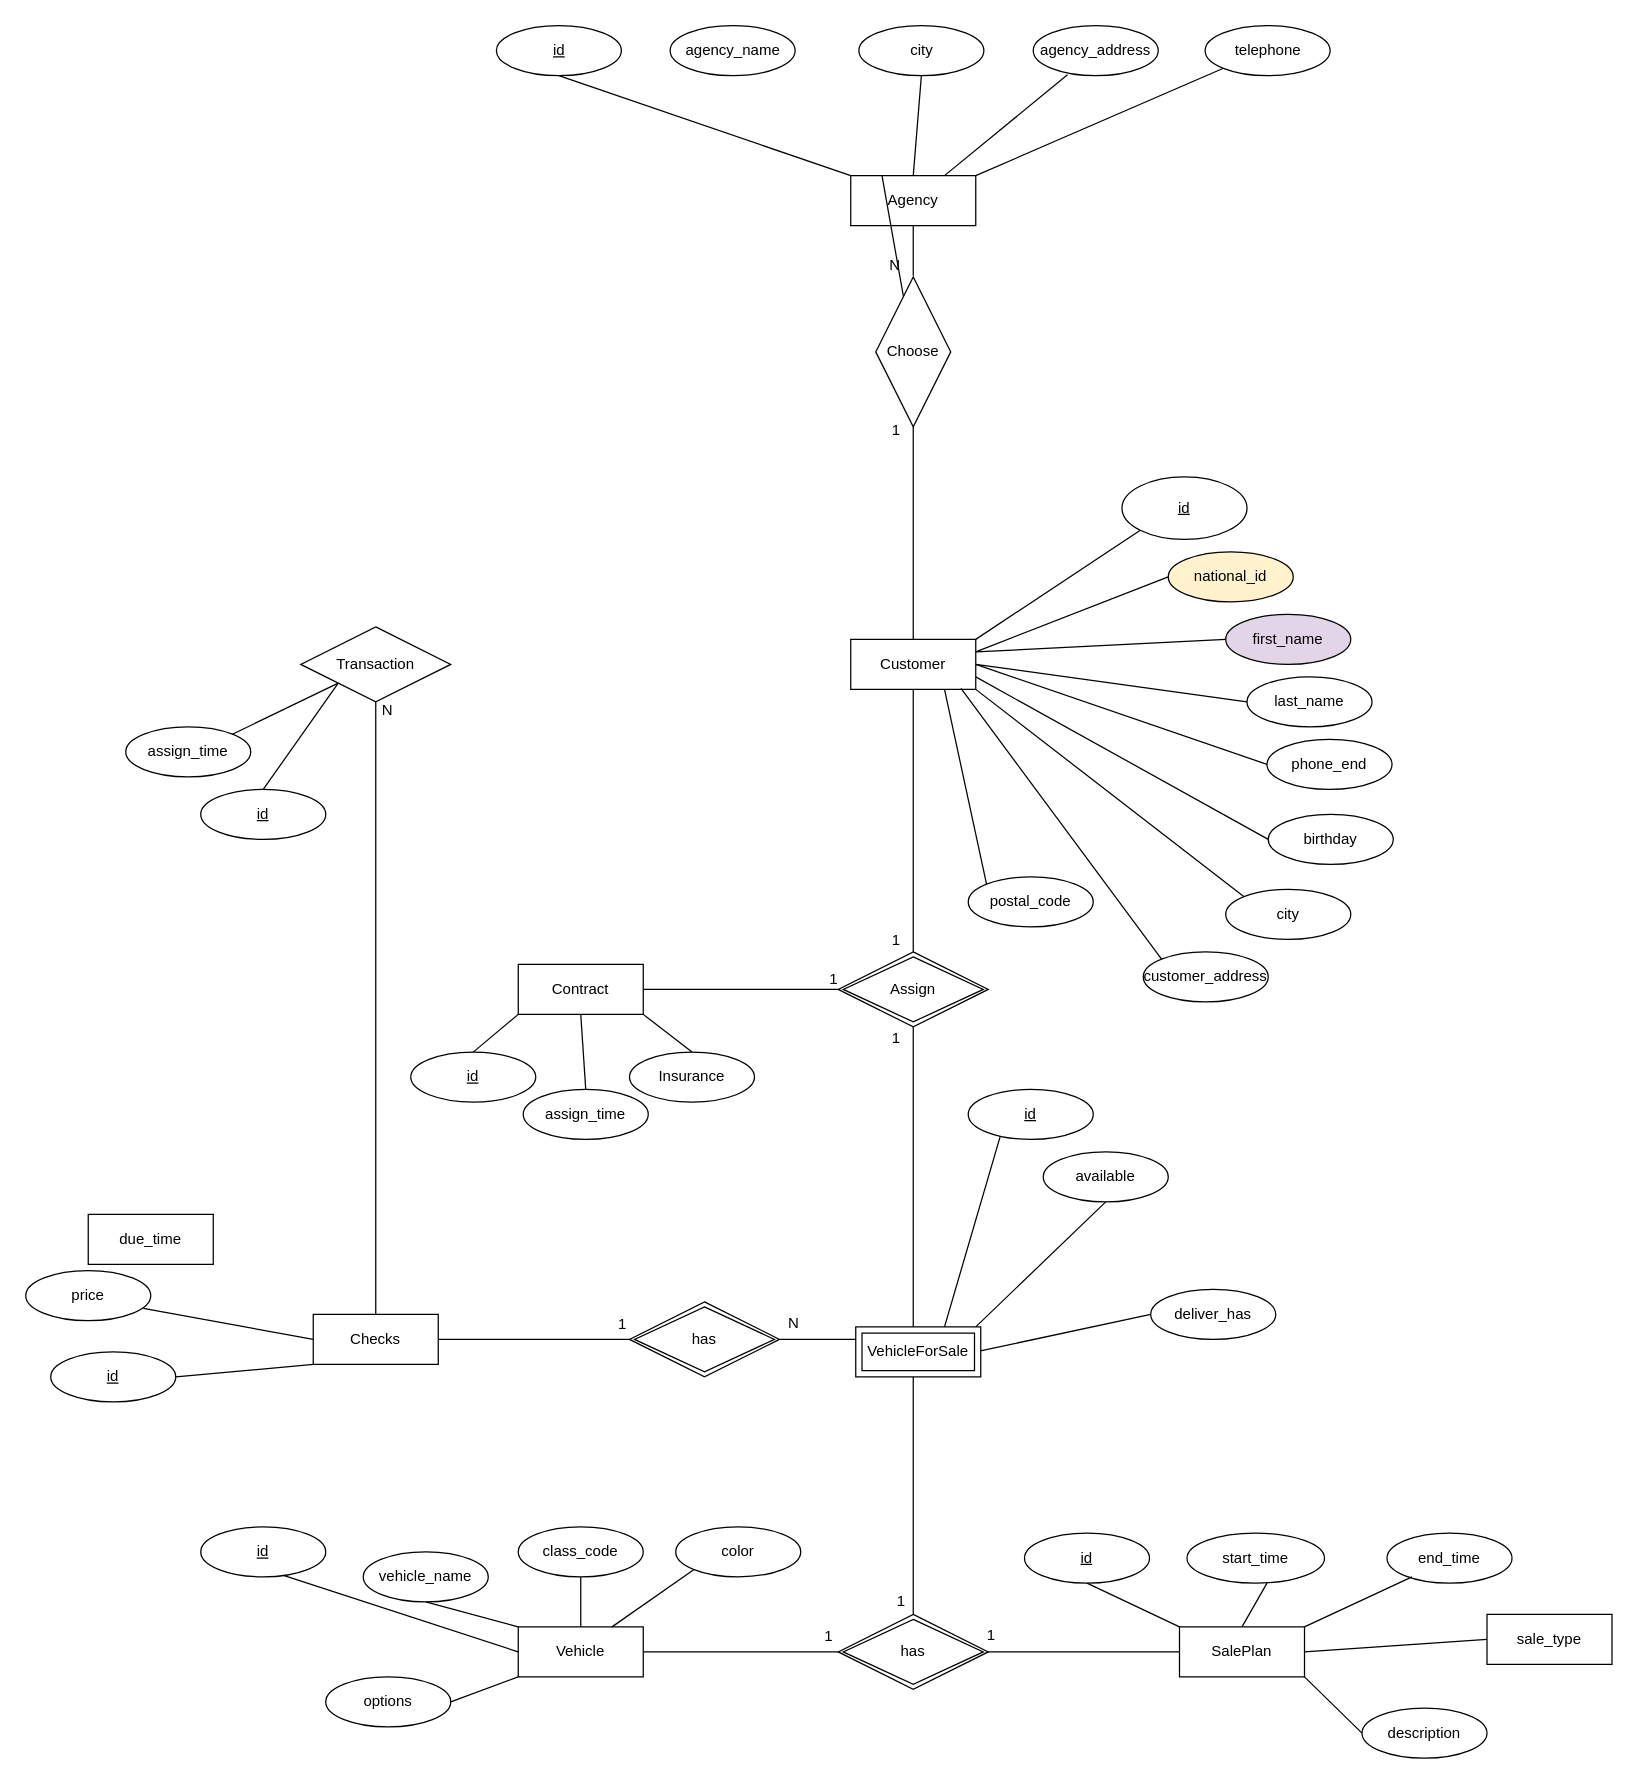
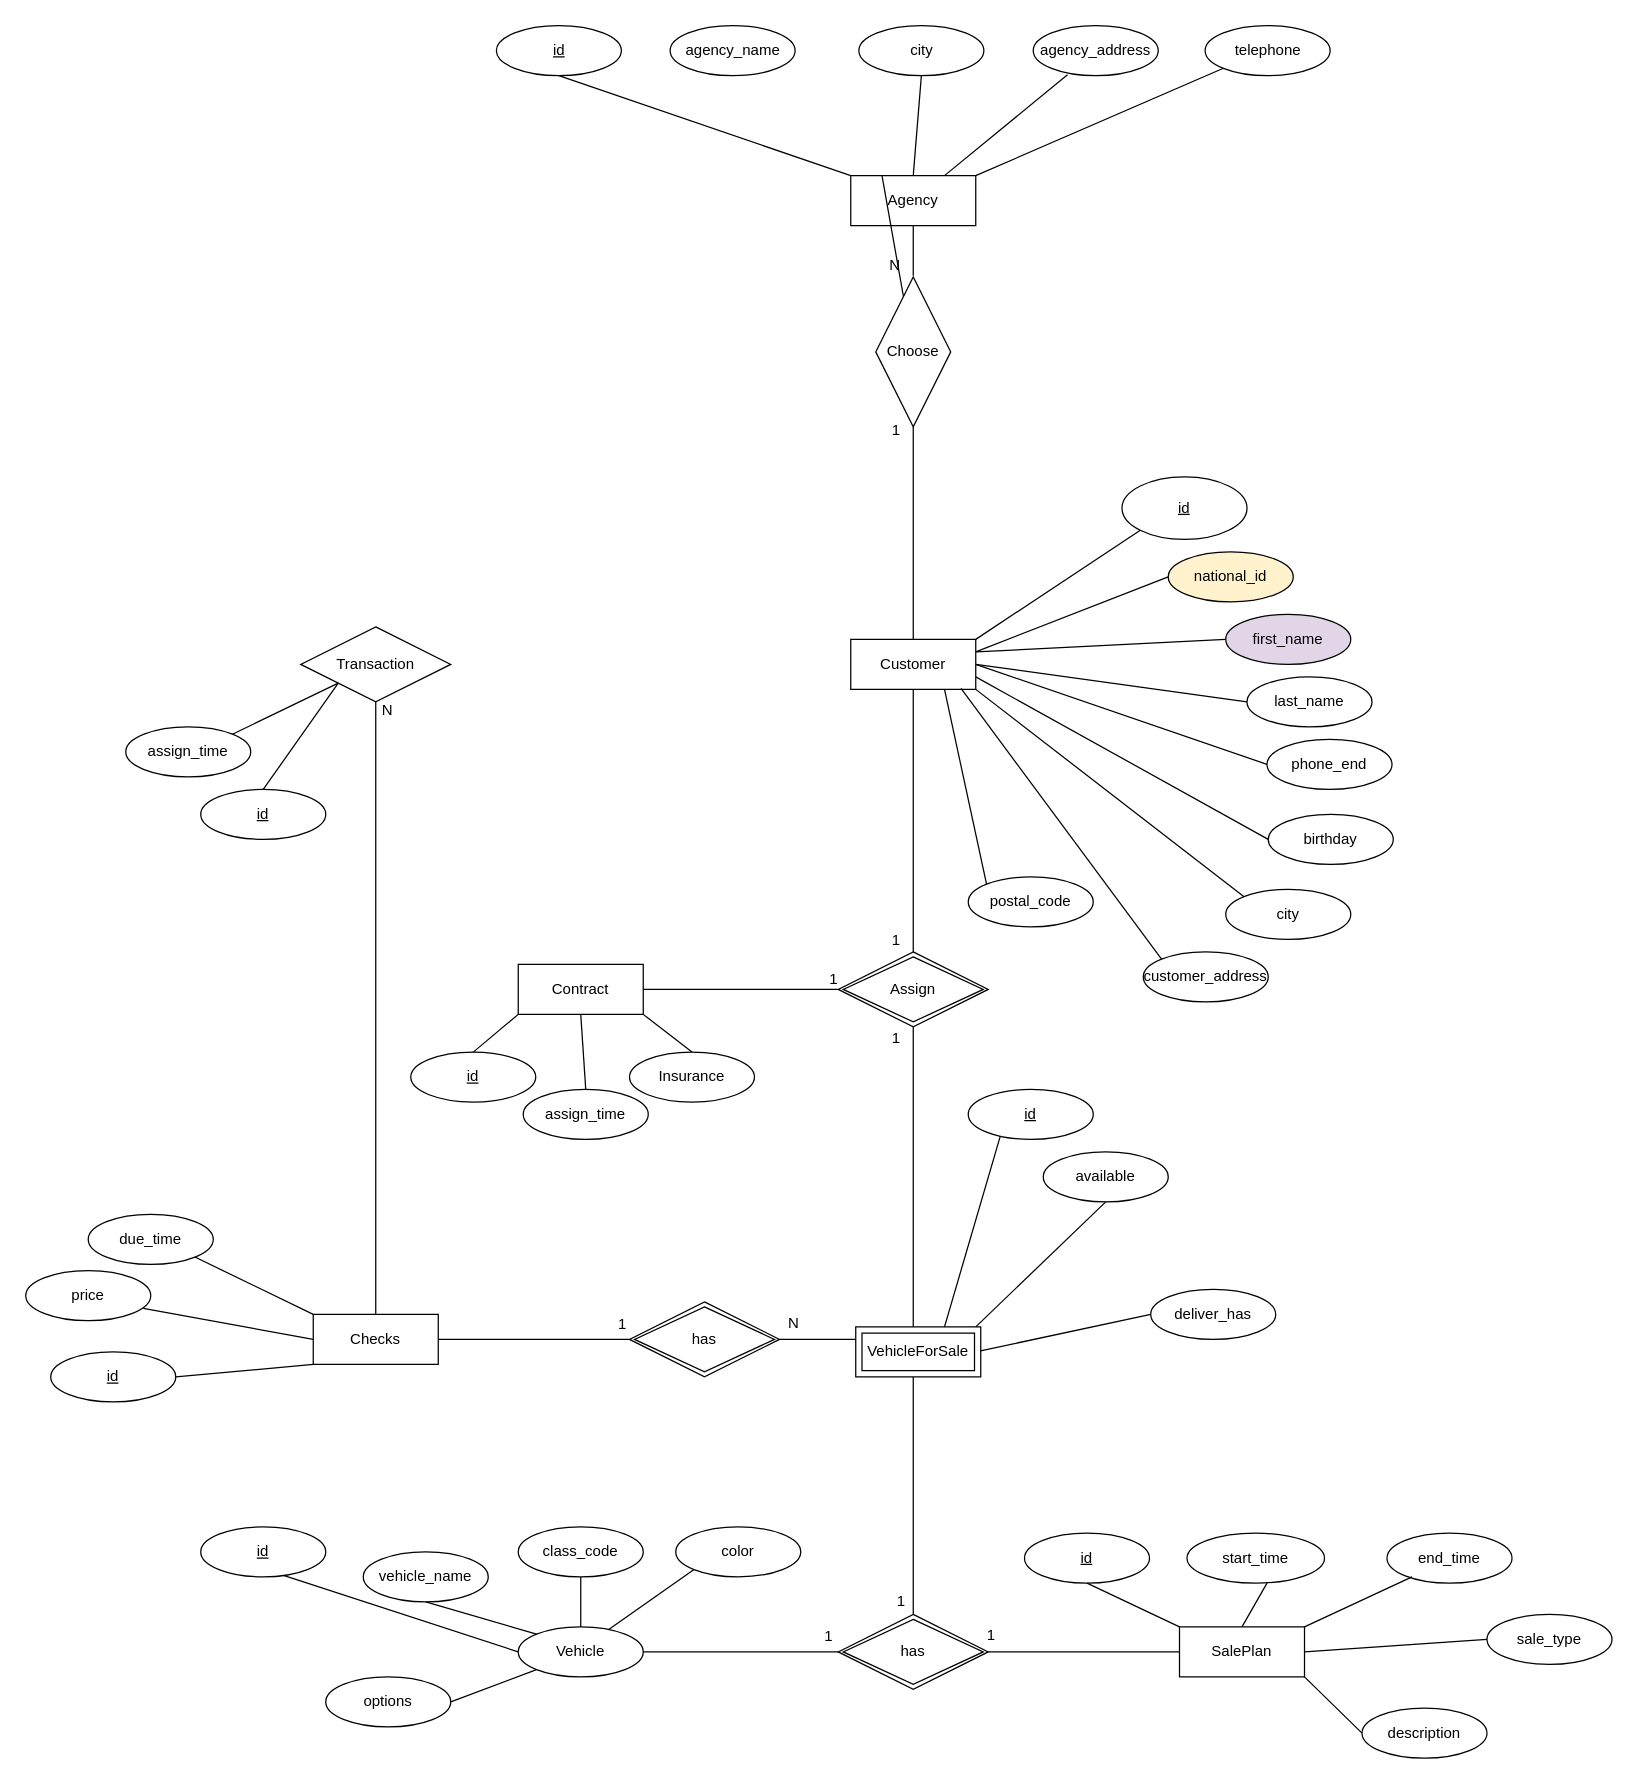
node "due_time": shape rectangle -> ellipse
edge "due_time" -- "Checks": added
node "sale_type": shape rectangle -> ellipse
node "Vehicle": shape rectangle -> ellipse
